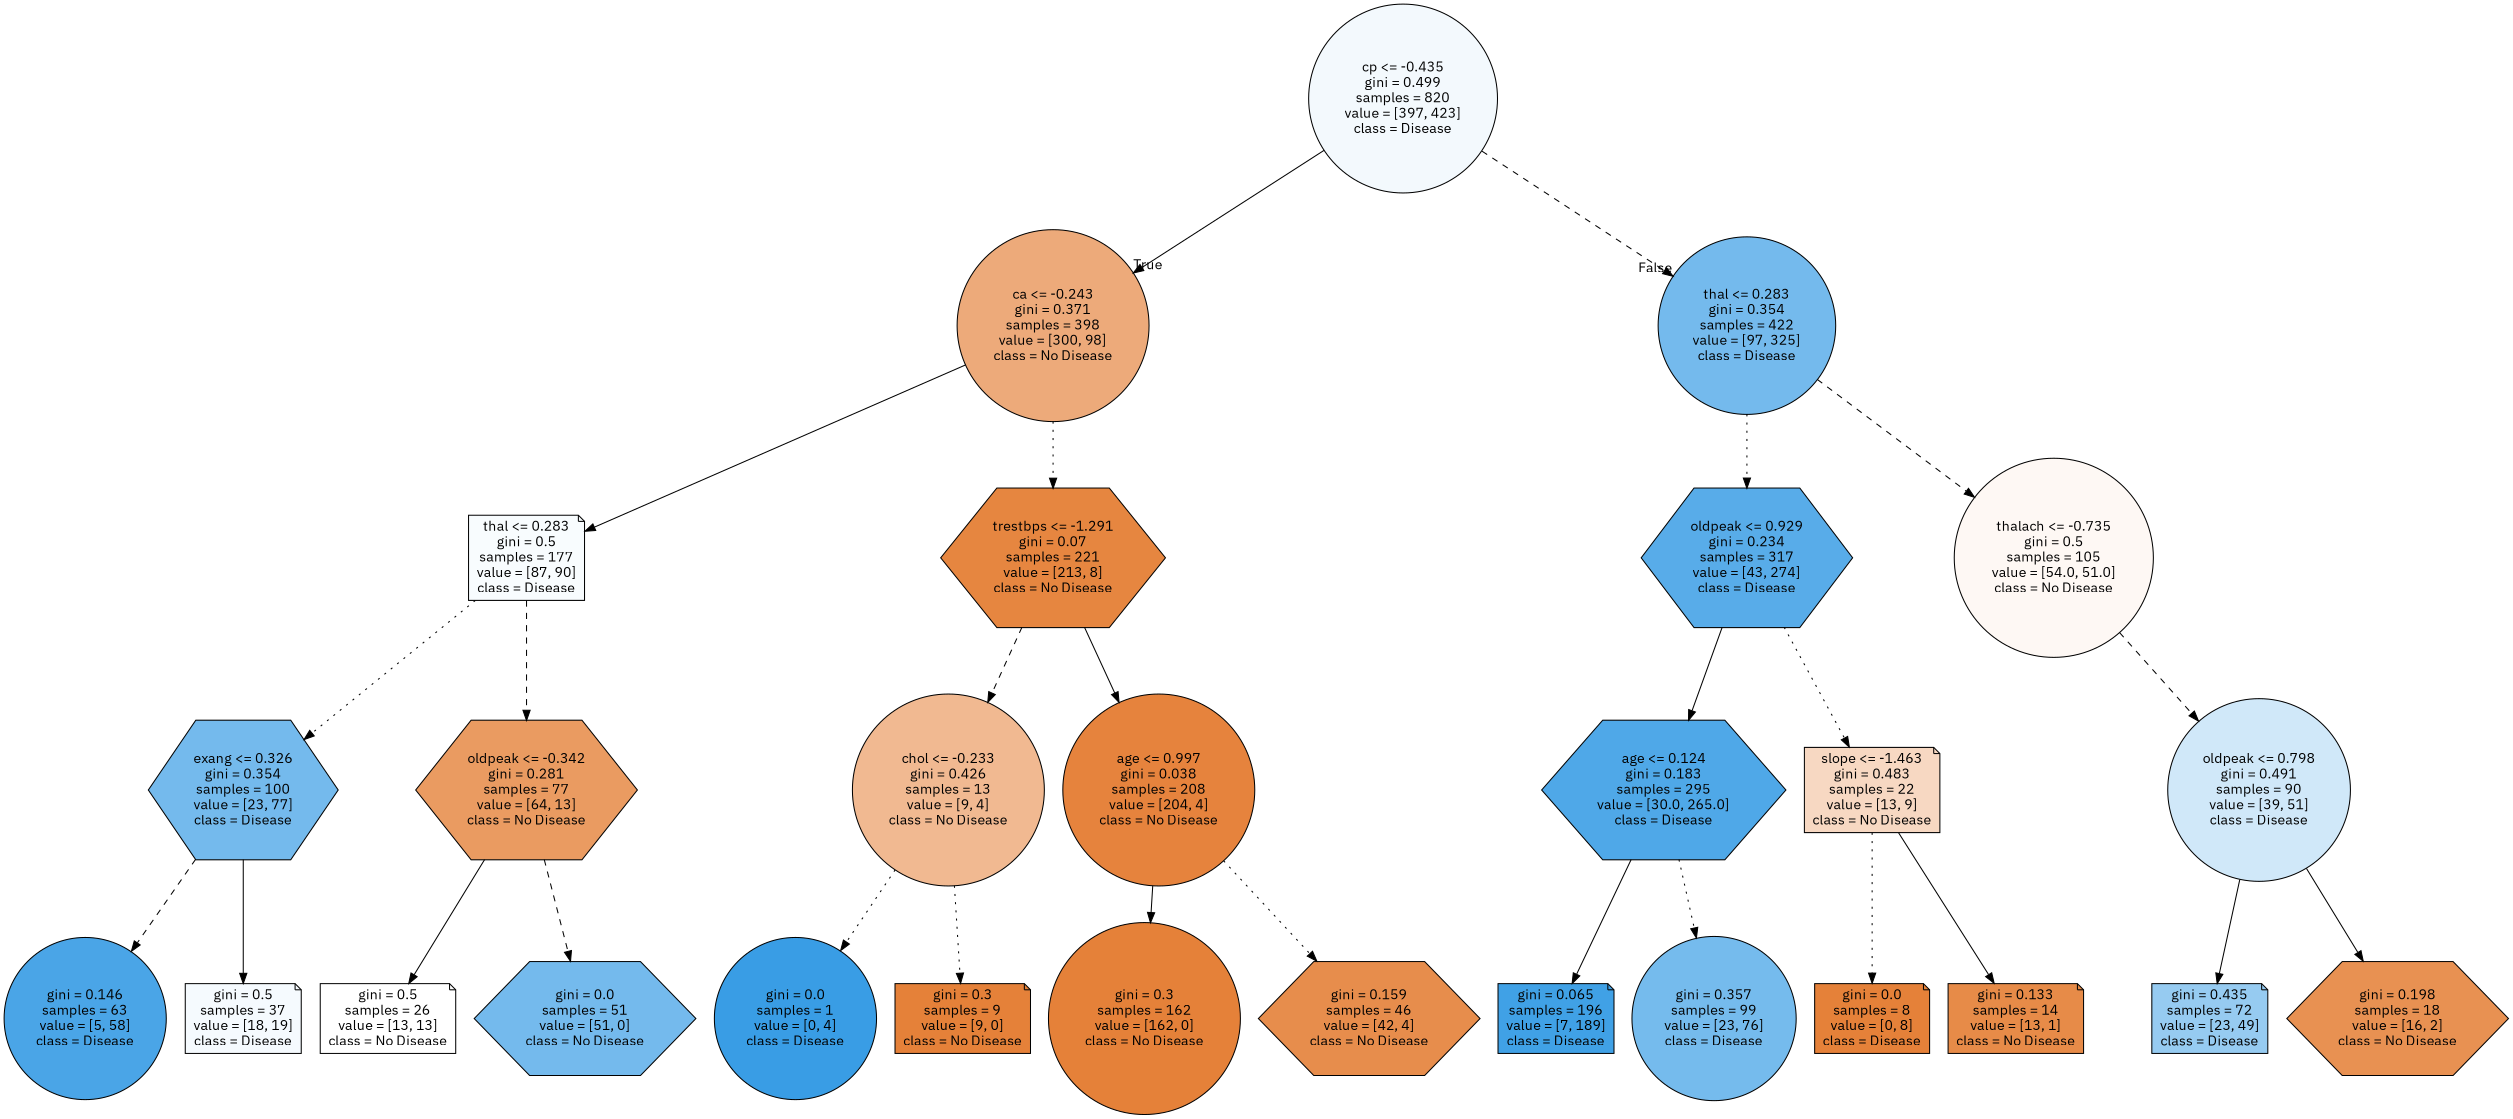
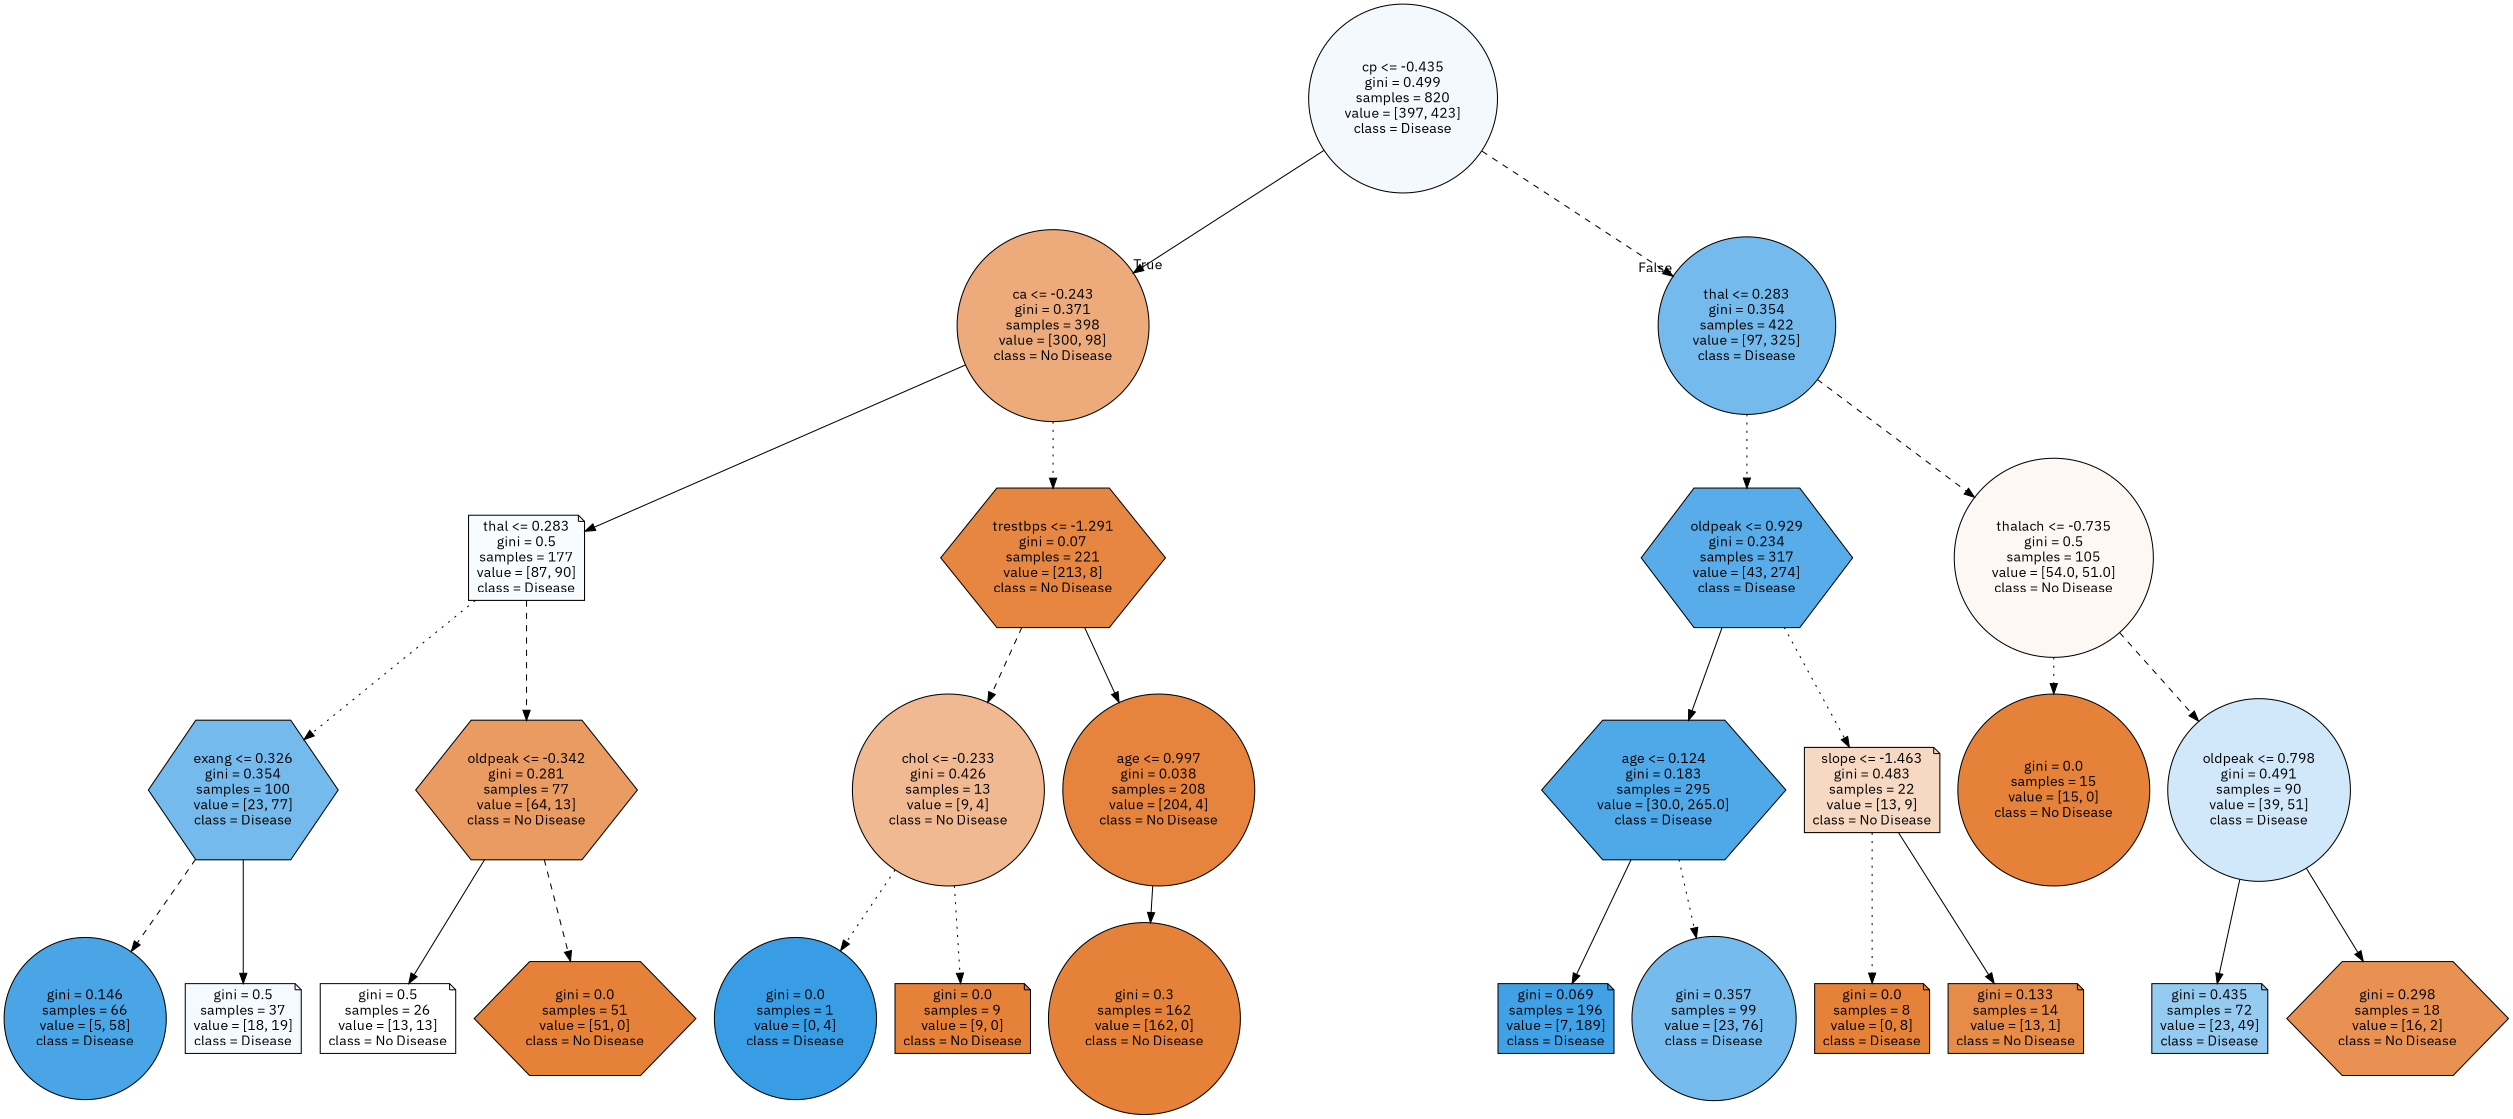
node "gini = 0.0 samples = 15 value = [15, 0] class = No Disease": added
node "gini = 0.146 samples = 63 value = [5, 58] class = Disease": label "gini = 0.146 samples = 63 value = [5, 58] class = Disease" -> "gini = 0.146 samples = 66 value = [5, 58] class = Disease"
node "gini = 0.0 samples = 51 value = [51, 0] class = No Disease": fillcolor #74baed -> #e58139
node "gini = 0.3 samples = 9 value = [9, 0] class = No Disease": label "gini = 0.3 samples = 9 value = [9, 0] class = No Disease" -> "gini = 0.0 samples = 9 value = [9, 0] class = No Disease"
node "gini = 0.159 samples = 46 value = [42, 4] class = No Disease": removed
node "gini = 0.065 samples = 196 value = [7, 189] class = Disease": label "gini = 0.065 samples = 196 value = [7, 189] class = Disease" -> "gini = 0.069 samples = 196 value = [7, 189] class = Disease"
node "gini = 0.198 samples = 18 value = [16, 2] class = No Disease": label "gini = 0.198 samples = 18 value = [16, 2] class = No Disease" -> "gini = 0.298 samples = 18 value = [16, 2] class = No Disease"
